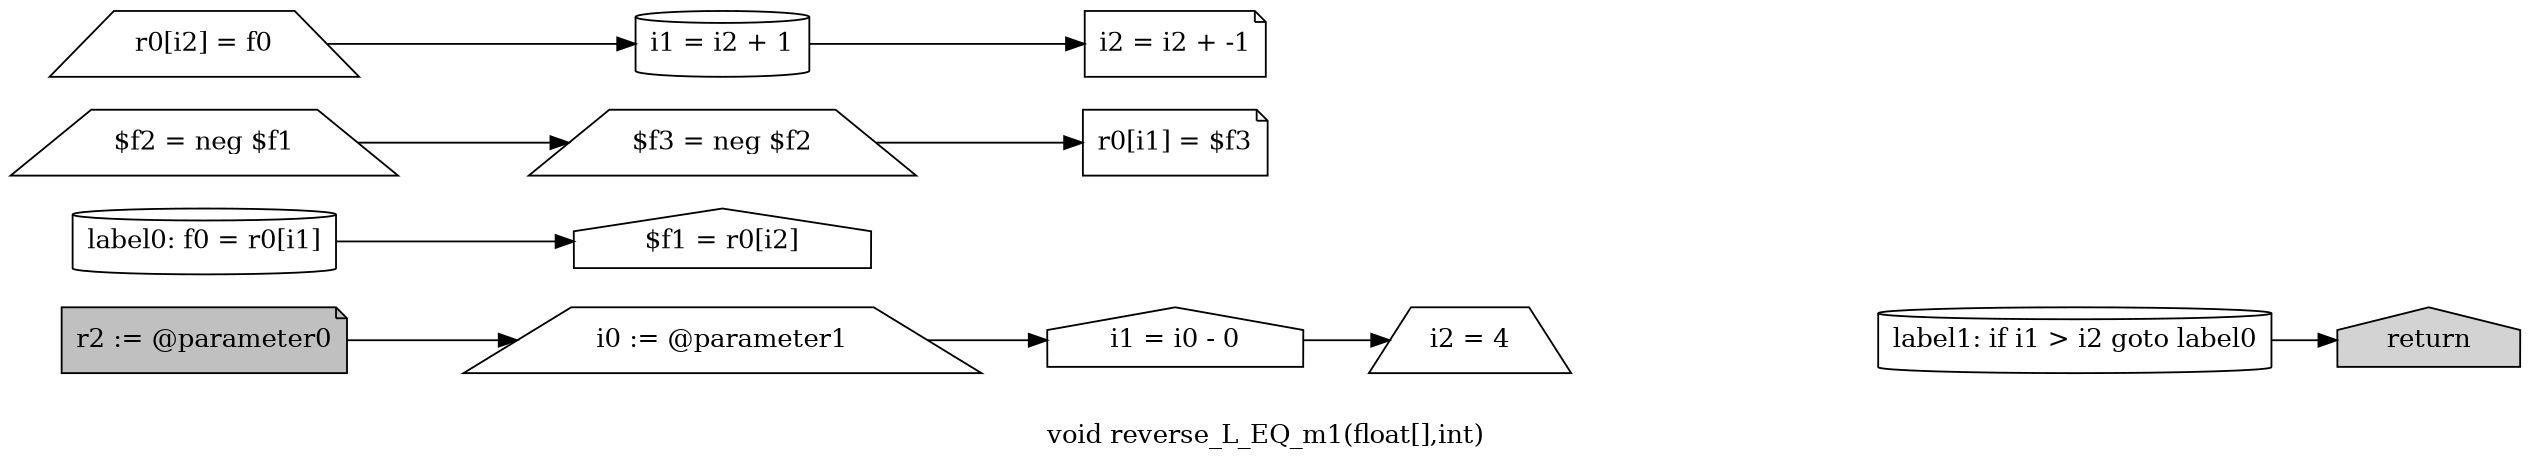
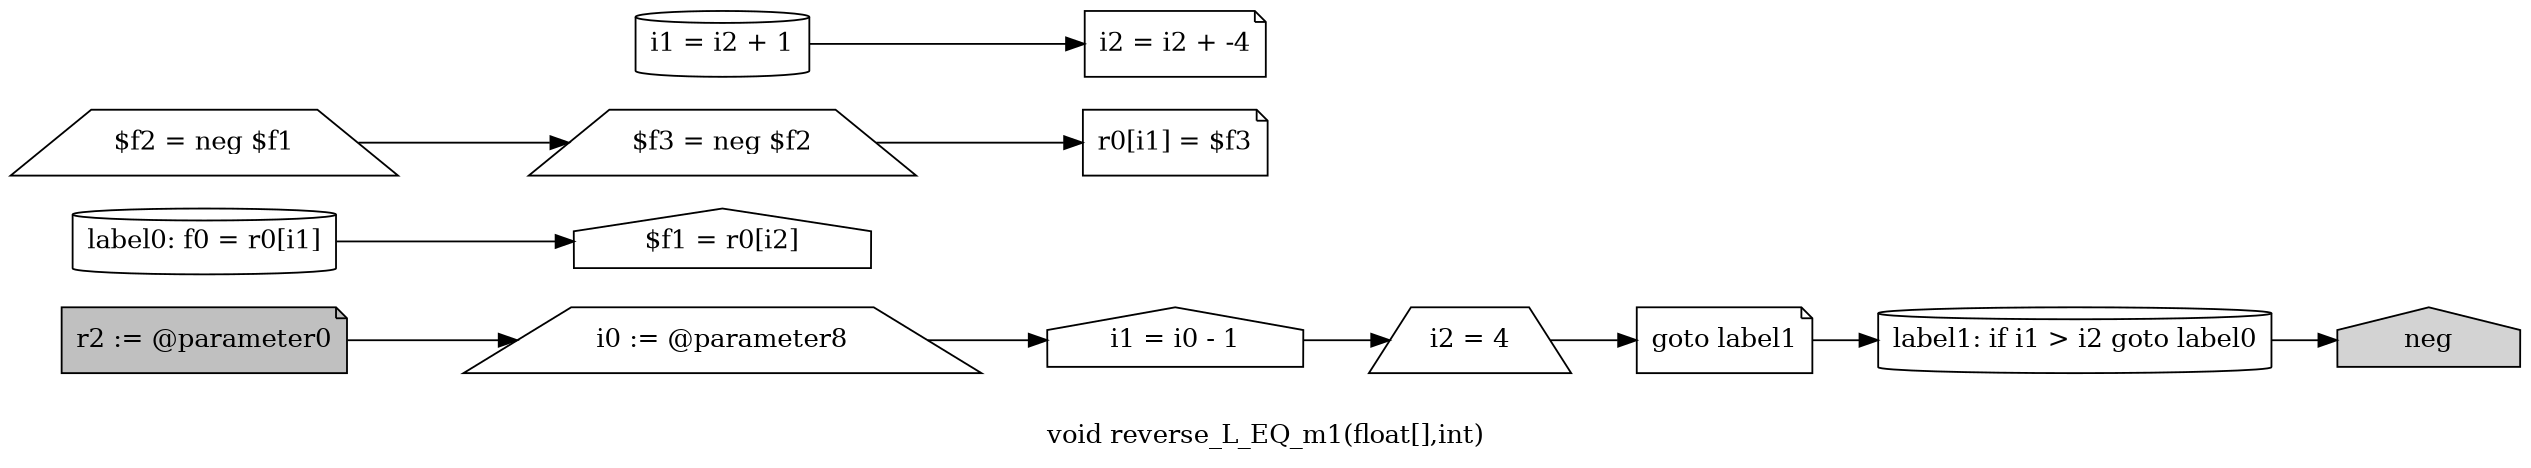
node "r0[i2] = f0": removed
node "i2 = i2 + -1": label "i2 = i2 + -1" -> "i2 = i2 + -4"
node "i0 := @parameter1": label "i0 := @parameter1" -> "i0 := @parameter8"
node "i1 = i0 - 0": label "i1 = i0 - 0" -> "i1 = i0 - 1"
node "goto label1": added
node "return": label "return" -> "neg"
